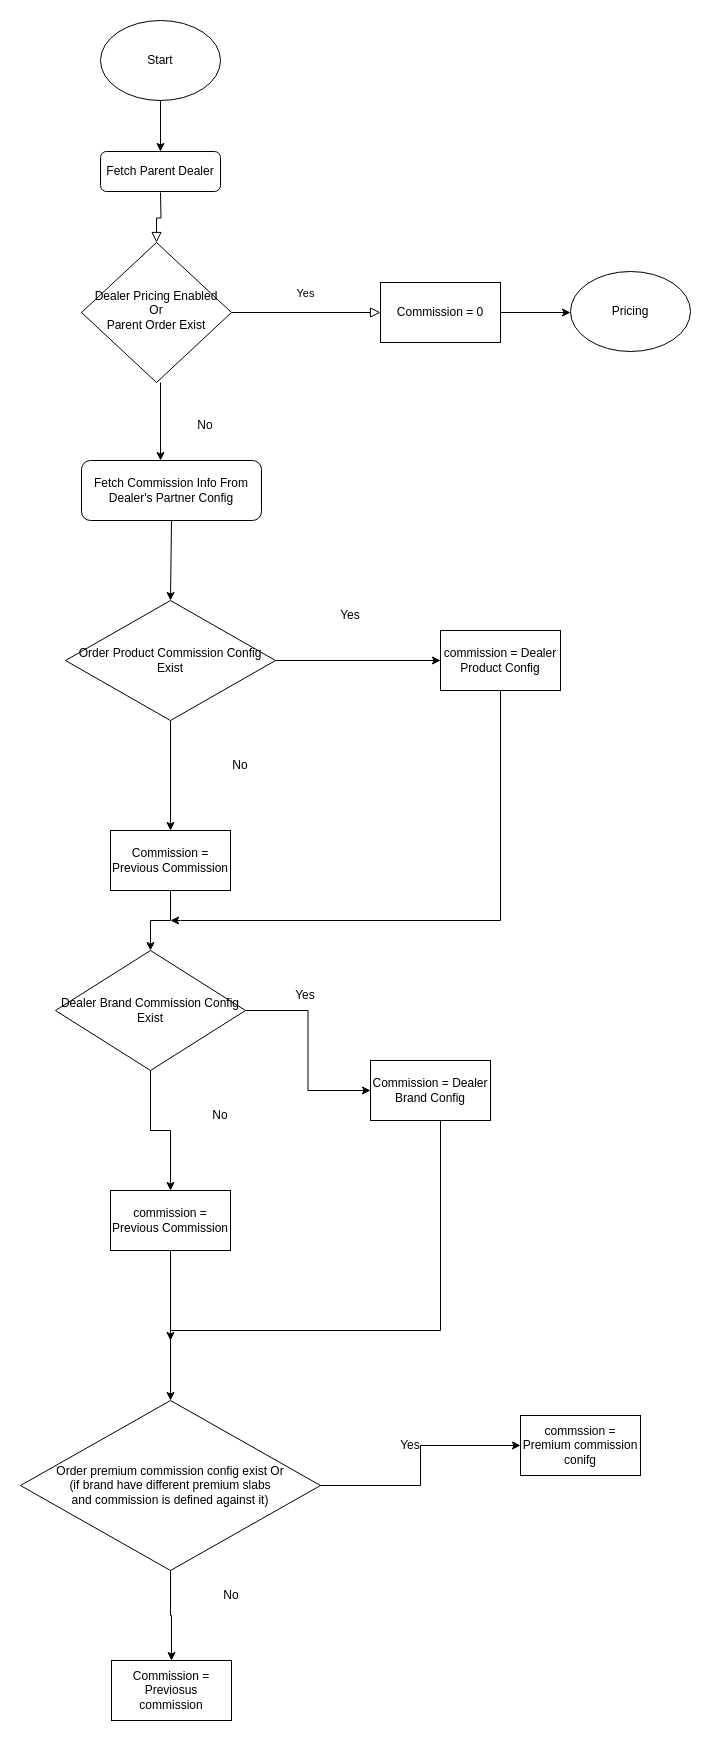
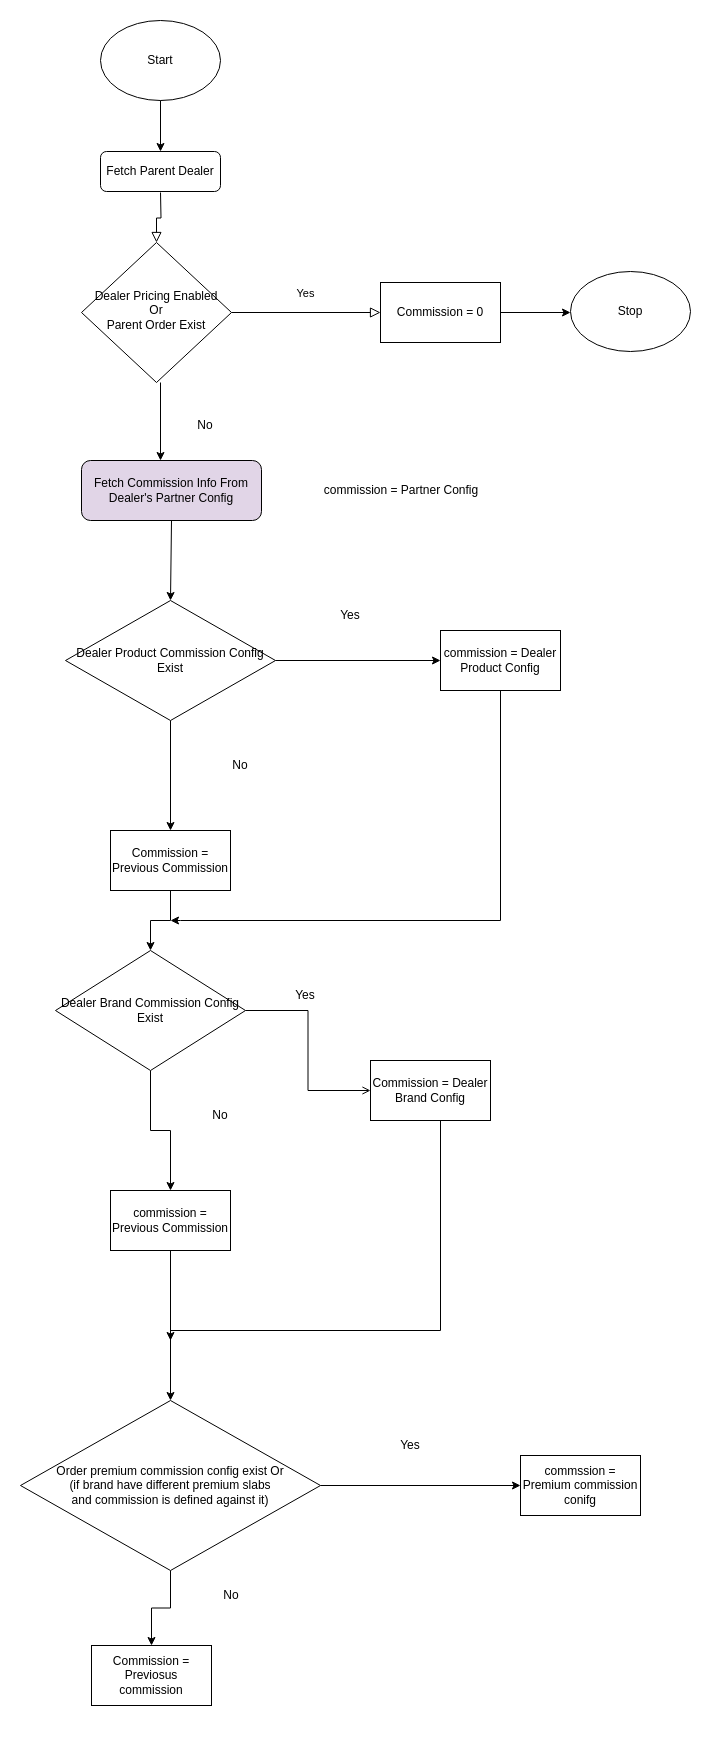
node "Pricing": label "Pricing" -> "Stop"
node "Fetch Commission Info From Dealer's Partner Config": fillcolor #ffffff -> #e1d5e7
node "commission = Partner Config": added
node "Order Product Commission Config Exist": label "Order Product Commission Config Exist" -> "Dealer Product Commission Config Exist"
edge "Dealer Brand Commission Config Exist" -> "Commission = Dealer Brand Config": arrowhead classic -> open
node "commssion = Premium commission conifg": moved (581, 1446) -> (581, 1486)
node "Commission = Previosus commission": moved (172, 1691) -> (152, 1676)
